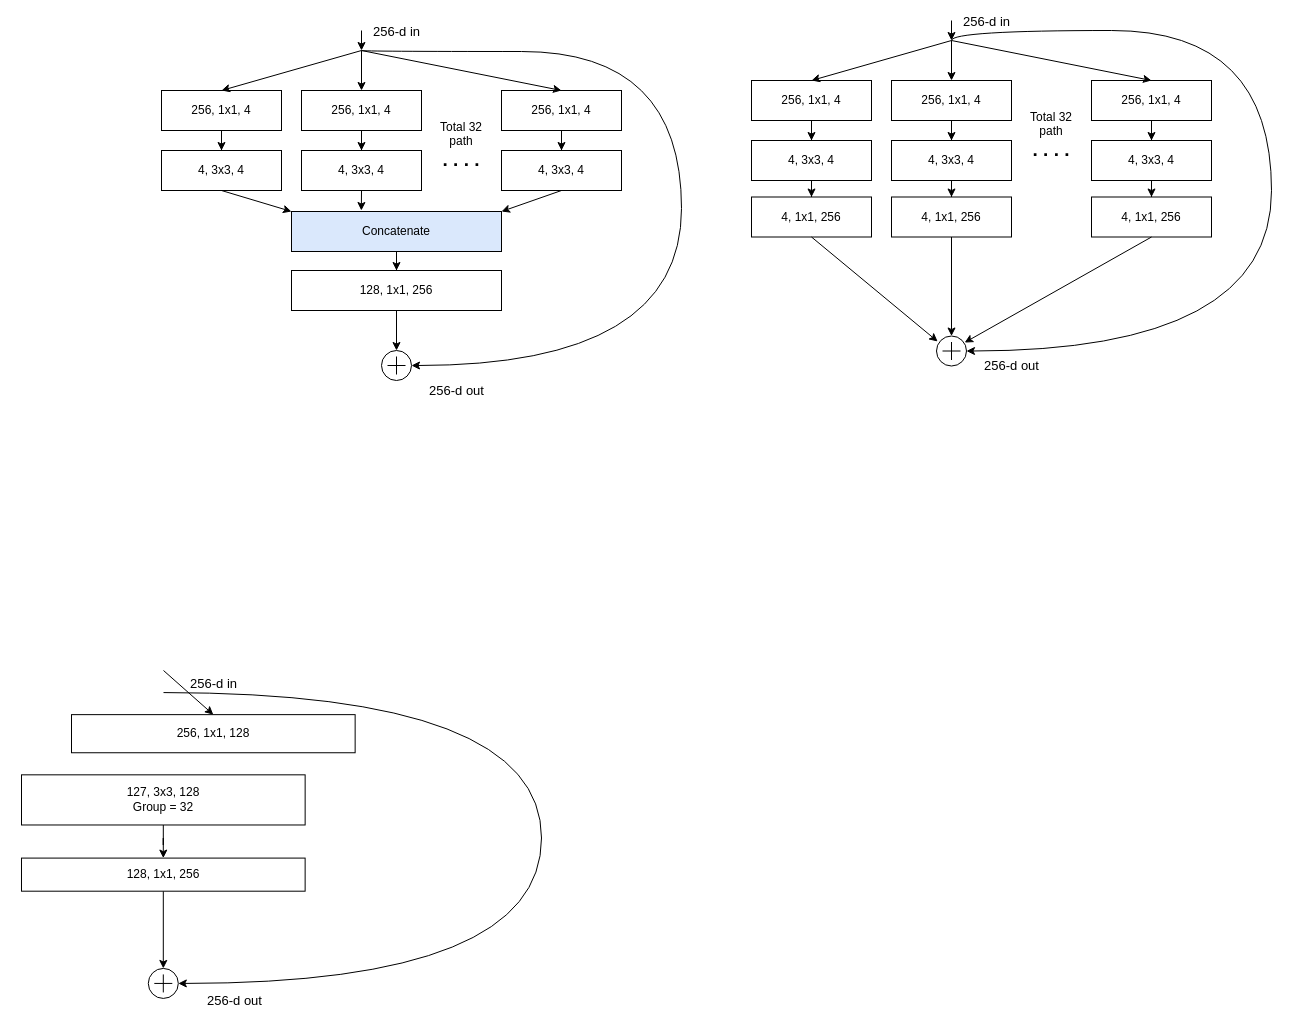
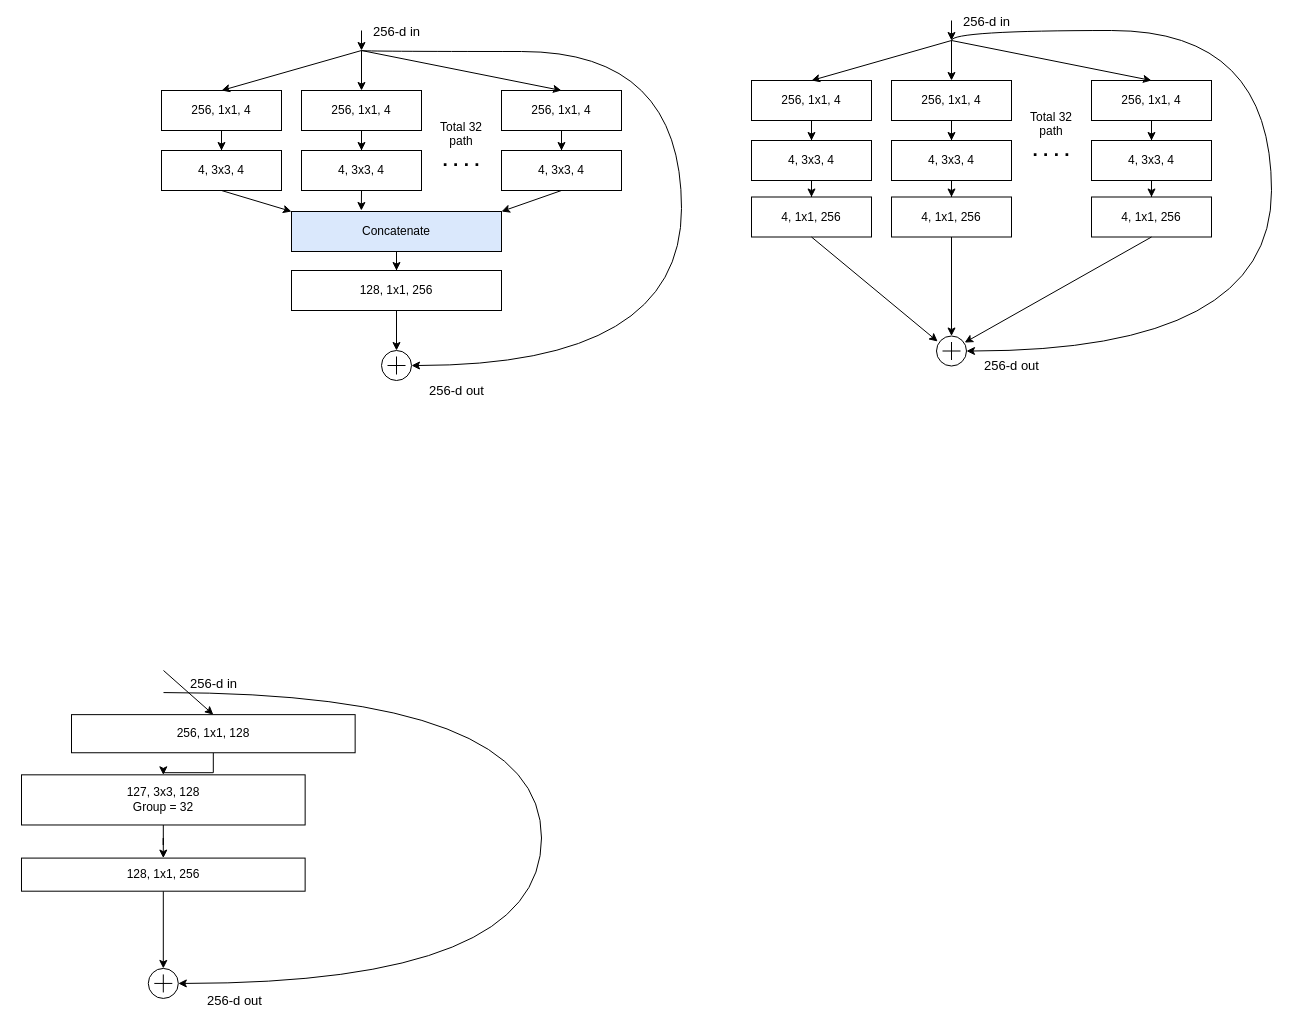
edge "256, 1x1, 128" -> "127, 3x3, 128 Group = 32": added
